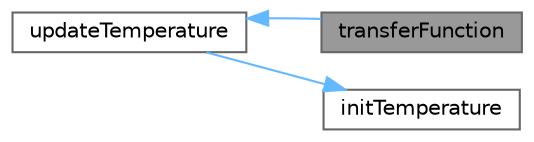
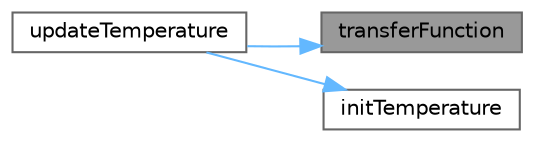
edge "transferFunction" -> "updateTemperature": reversed
